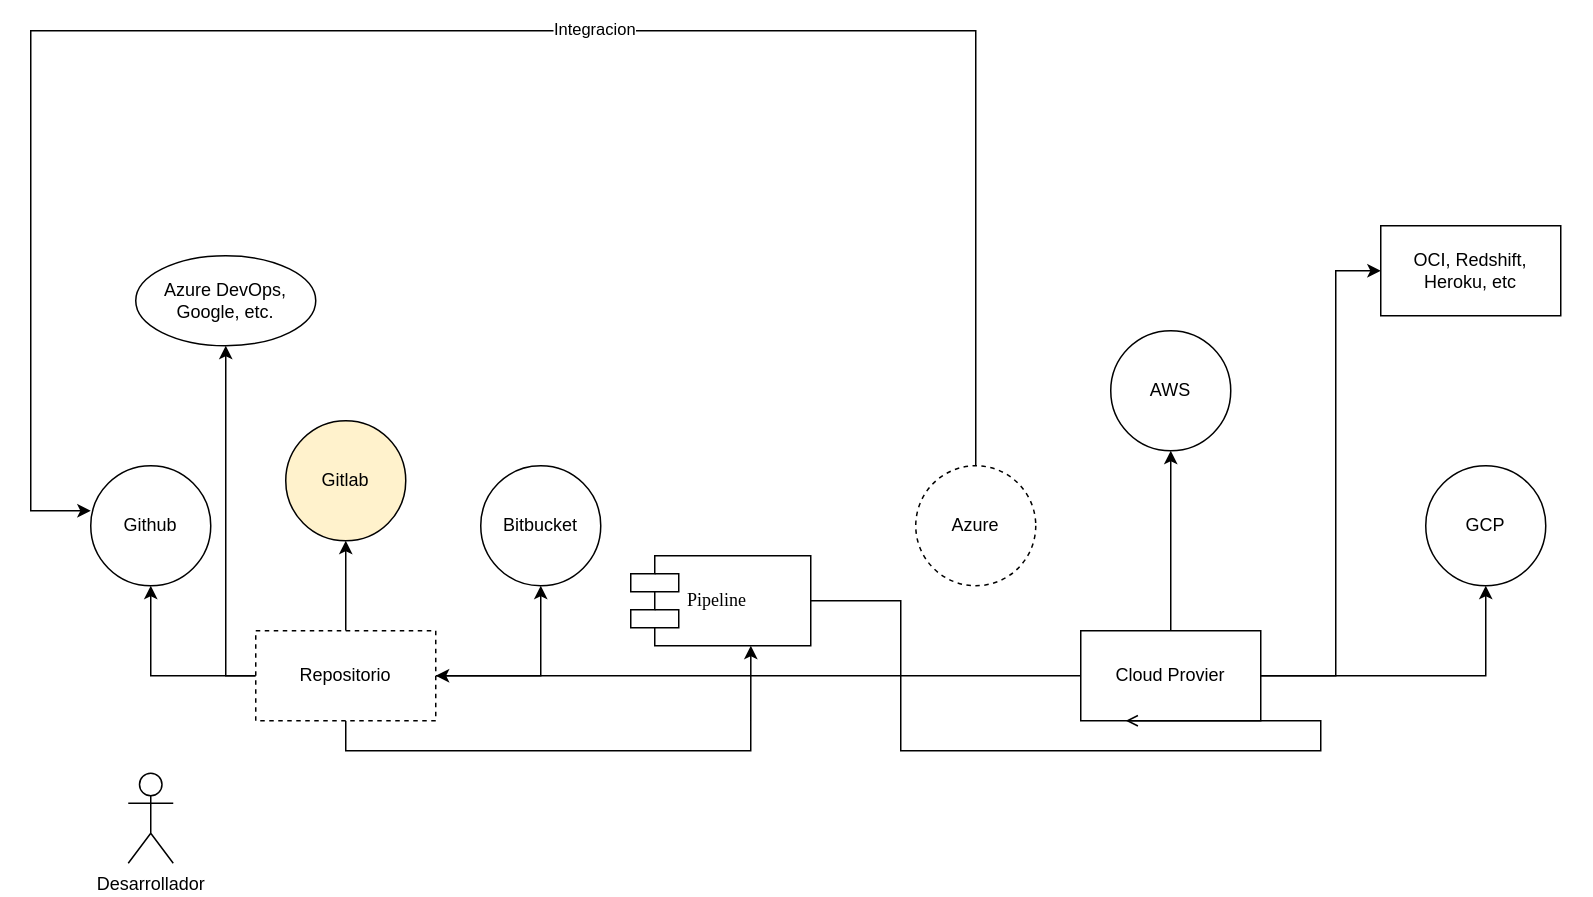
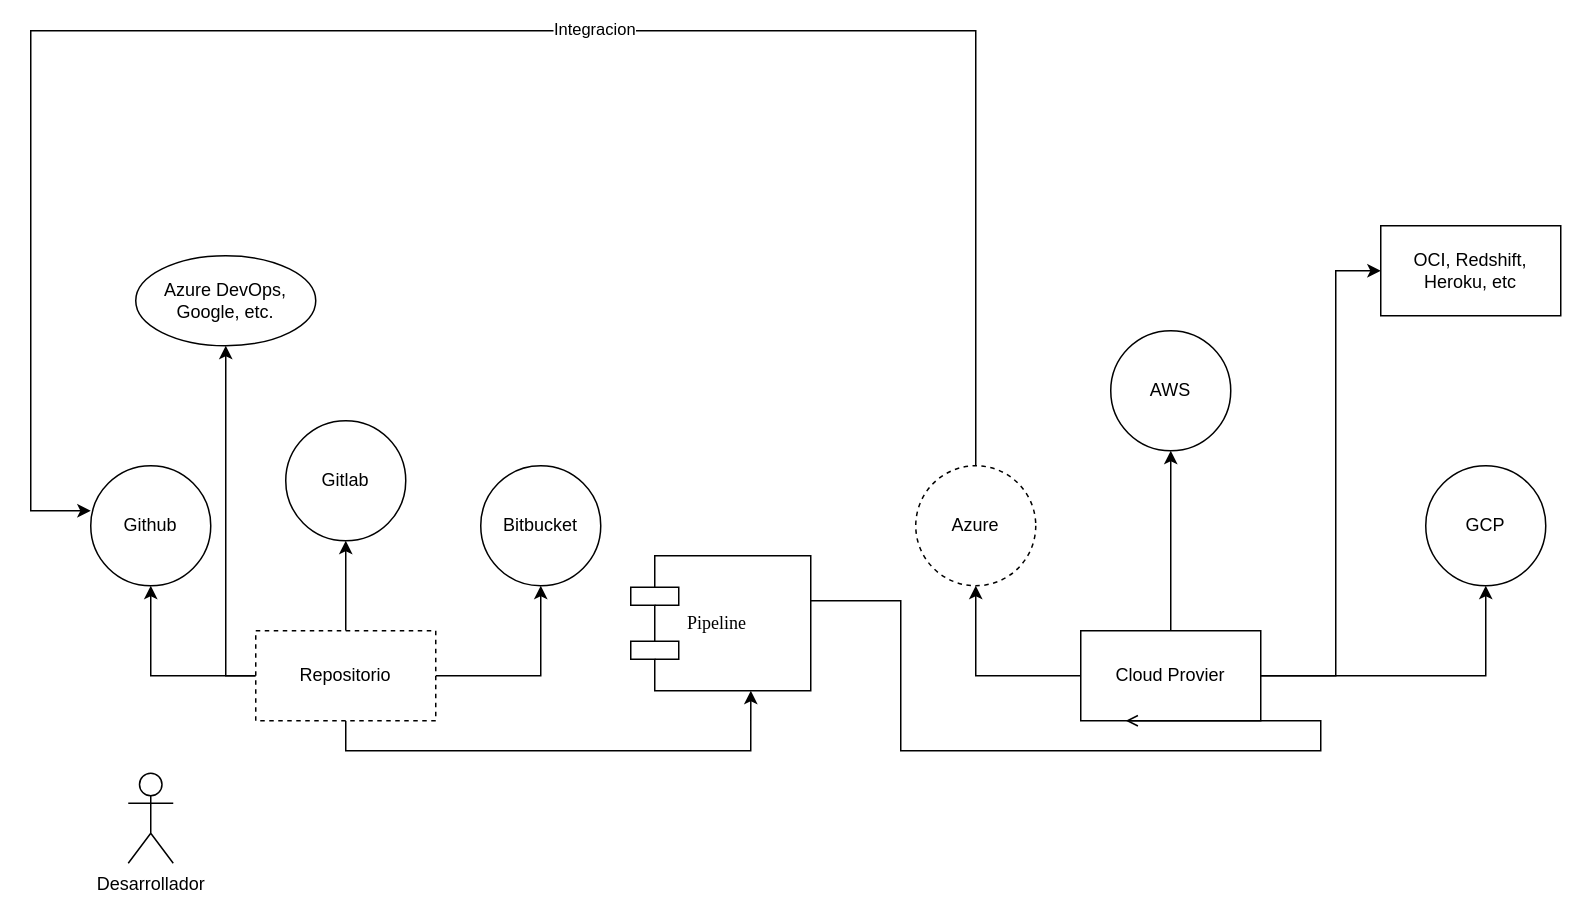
node "Gitlab": fillcolor #fff2cc -> #ffffff
node "Pipeline": size 180x90 -> 180x135
edge "Cloud Provier" -> "Repositorio": now "Cloud Provier" -> "Azure"
